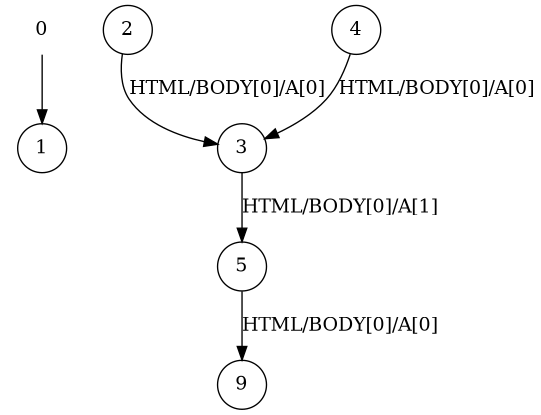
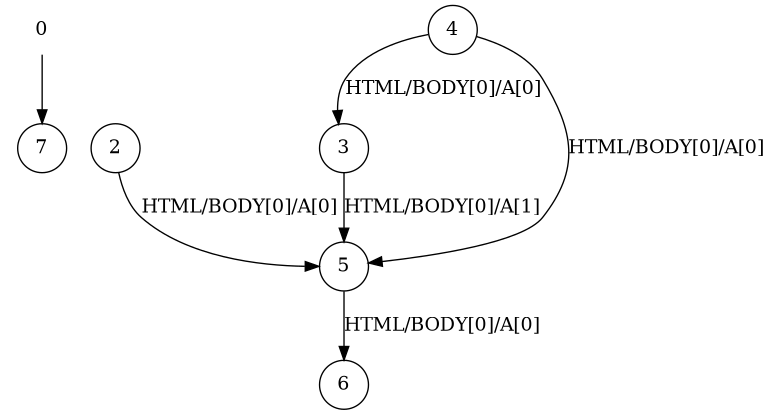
edge "2" -> "3": now "2" -> "5"
node "1": label "1" -> "7"
edge "4" -> "5": added, label "HTML/BODY[0]/A[0]"
node "9": label "9" -> "6"
